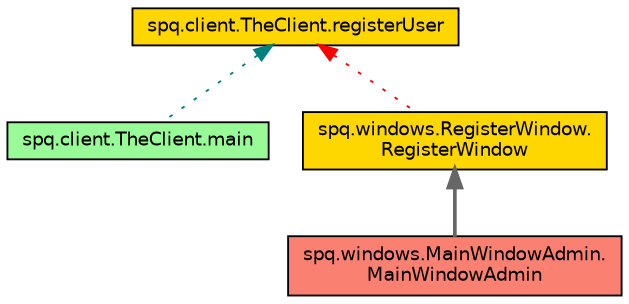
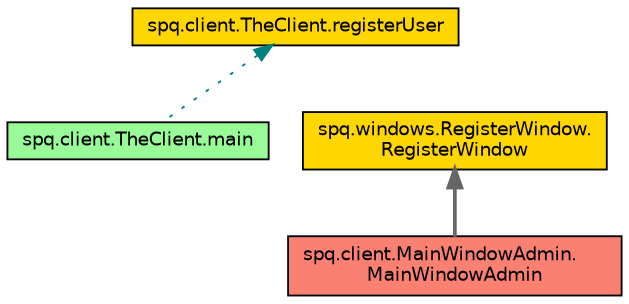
edge "spq.windows.RegisterWindow. RegisterWindow" -> "spq.client.TheClient.registerUser": removed
node "spq.windows.MainWindowAdmin. MainWindowAdmin": label "spq.windows.MainWindowAdmin. MainWindowAdmin" -> "spq.client.MainWindowAdmin. MainWindowAdmin"
